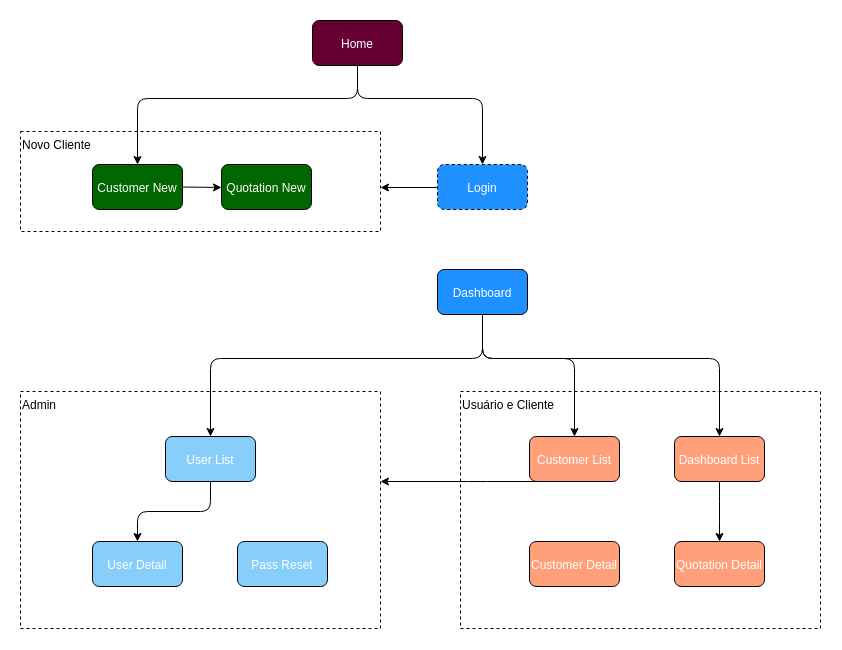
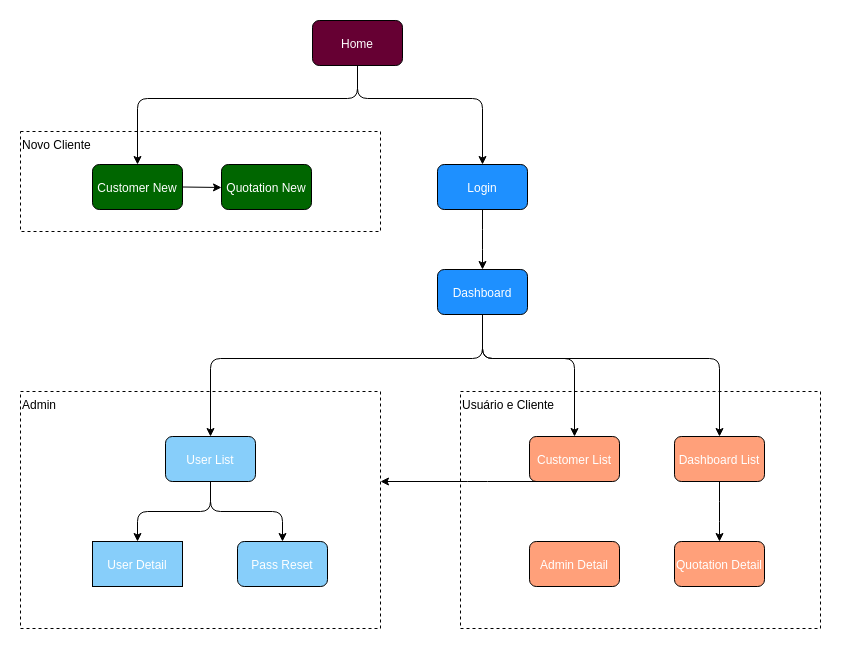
node "Login": style dashed -> solid
edge "Login" -> "Novo Cliente": now "Login" -> "Dashboard"
edge "User List" -> "Pass Reset": added
node "User Detail": shape rounded rectangle -> rectangle
node "Customer Detail": label "Customer Detail" -> "Admin Detail"
